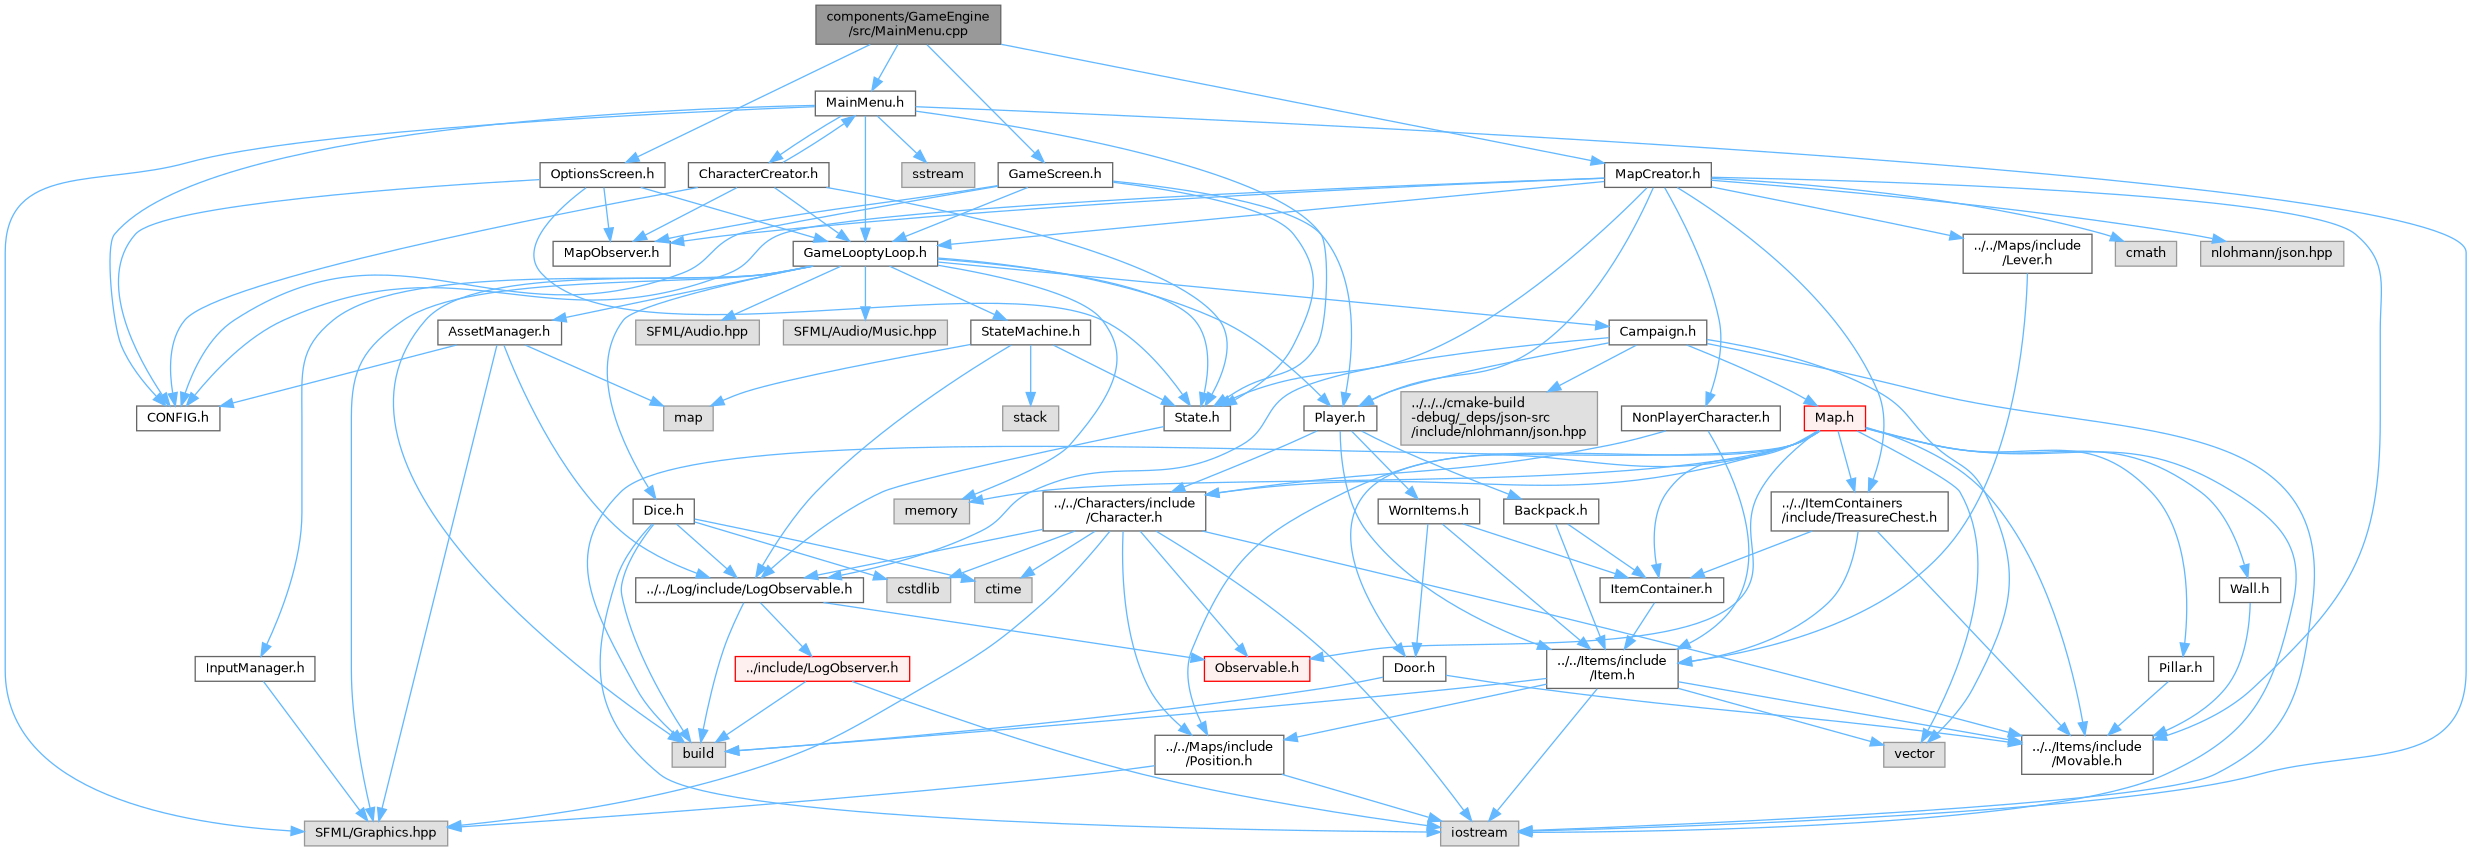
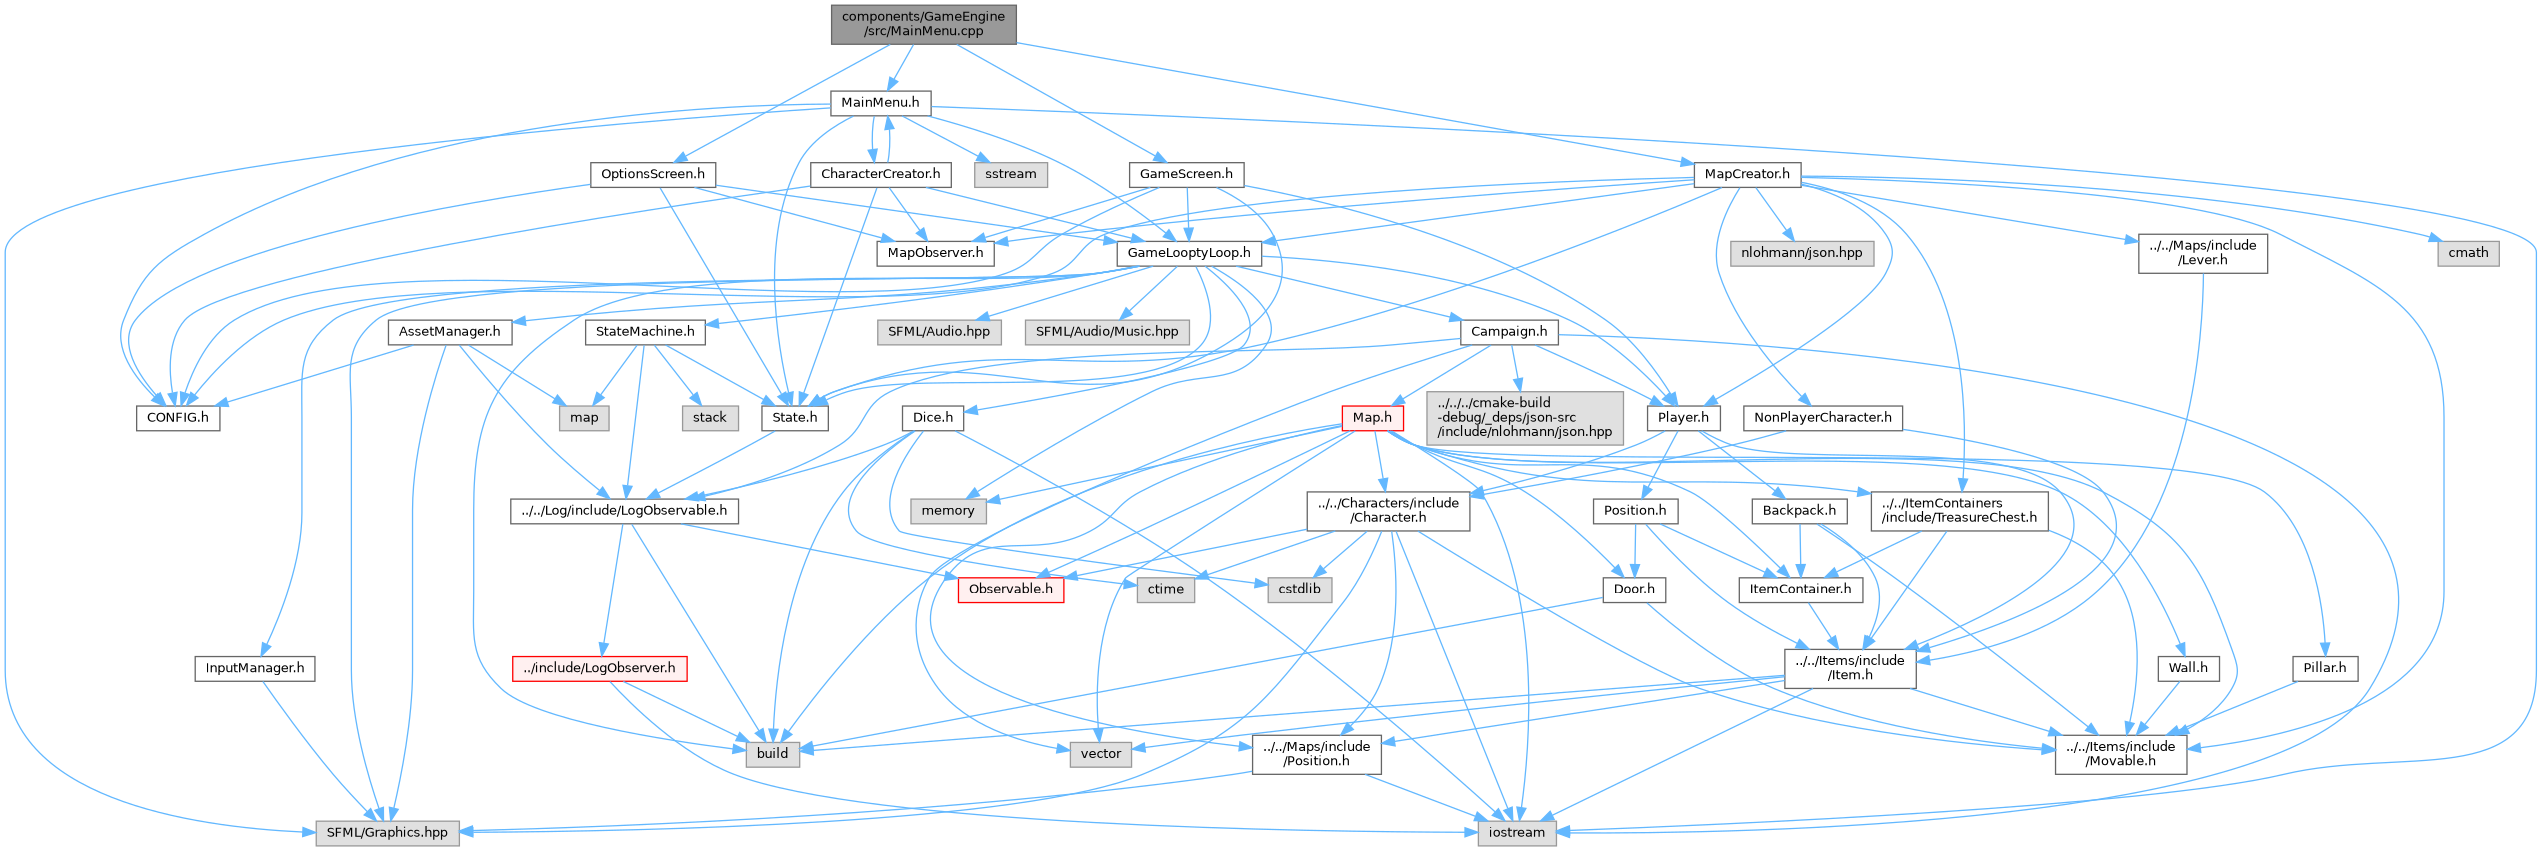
node "WornItems.h": label "WornItems.h" -> "Position.h"
edge "../../Characters/include /Character.h" -> "../../Log/include/LogObservable.h": removed
edge "Backpack.h" -> "../../Items/include /Movable.h": added
